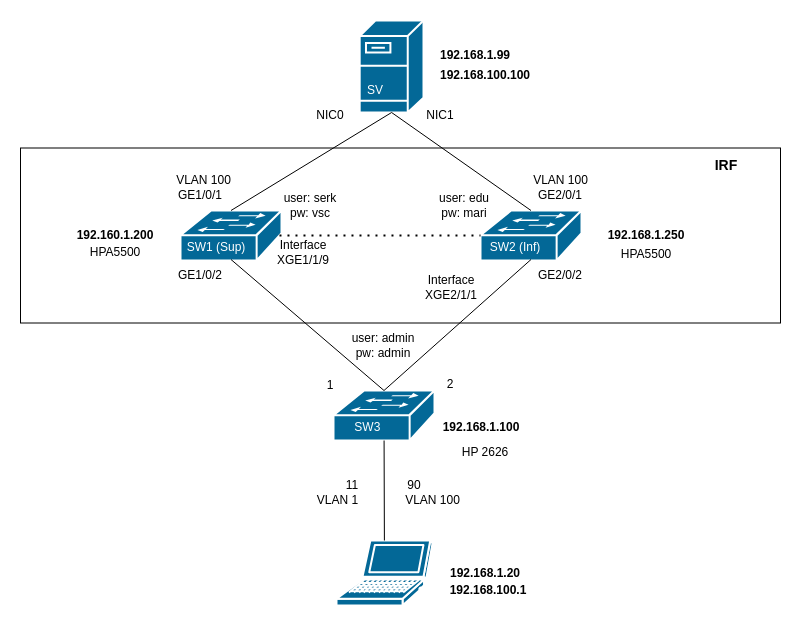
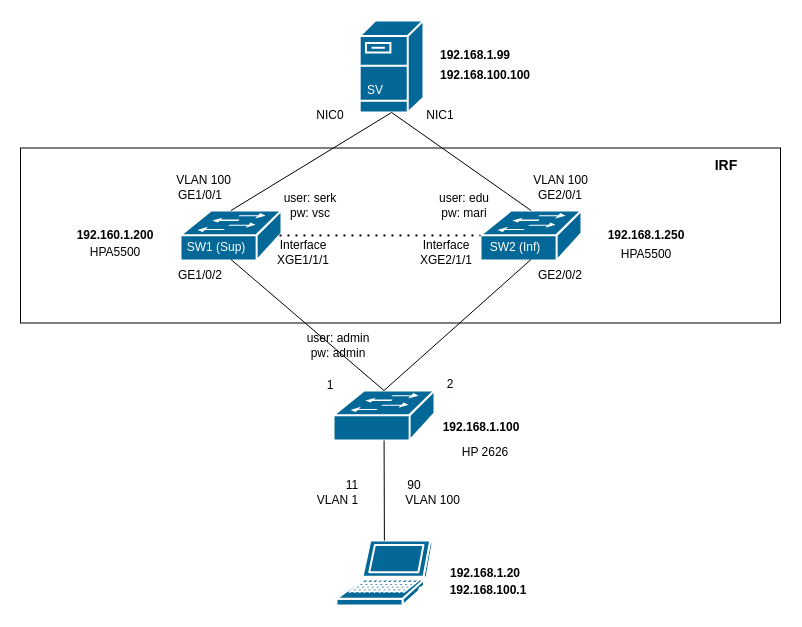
node "Interface XGE1/1/9": label "Interface XGE1/1/9" -> "Interface XGE1/1/1"
node "Interface XGE2/1/1": moved (451, 288) -> (446, 253)
node "user: admin pw: admin": moved (383, 346) -> (338, 346)
node "SW3": removed
